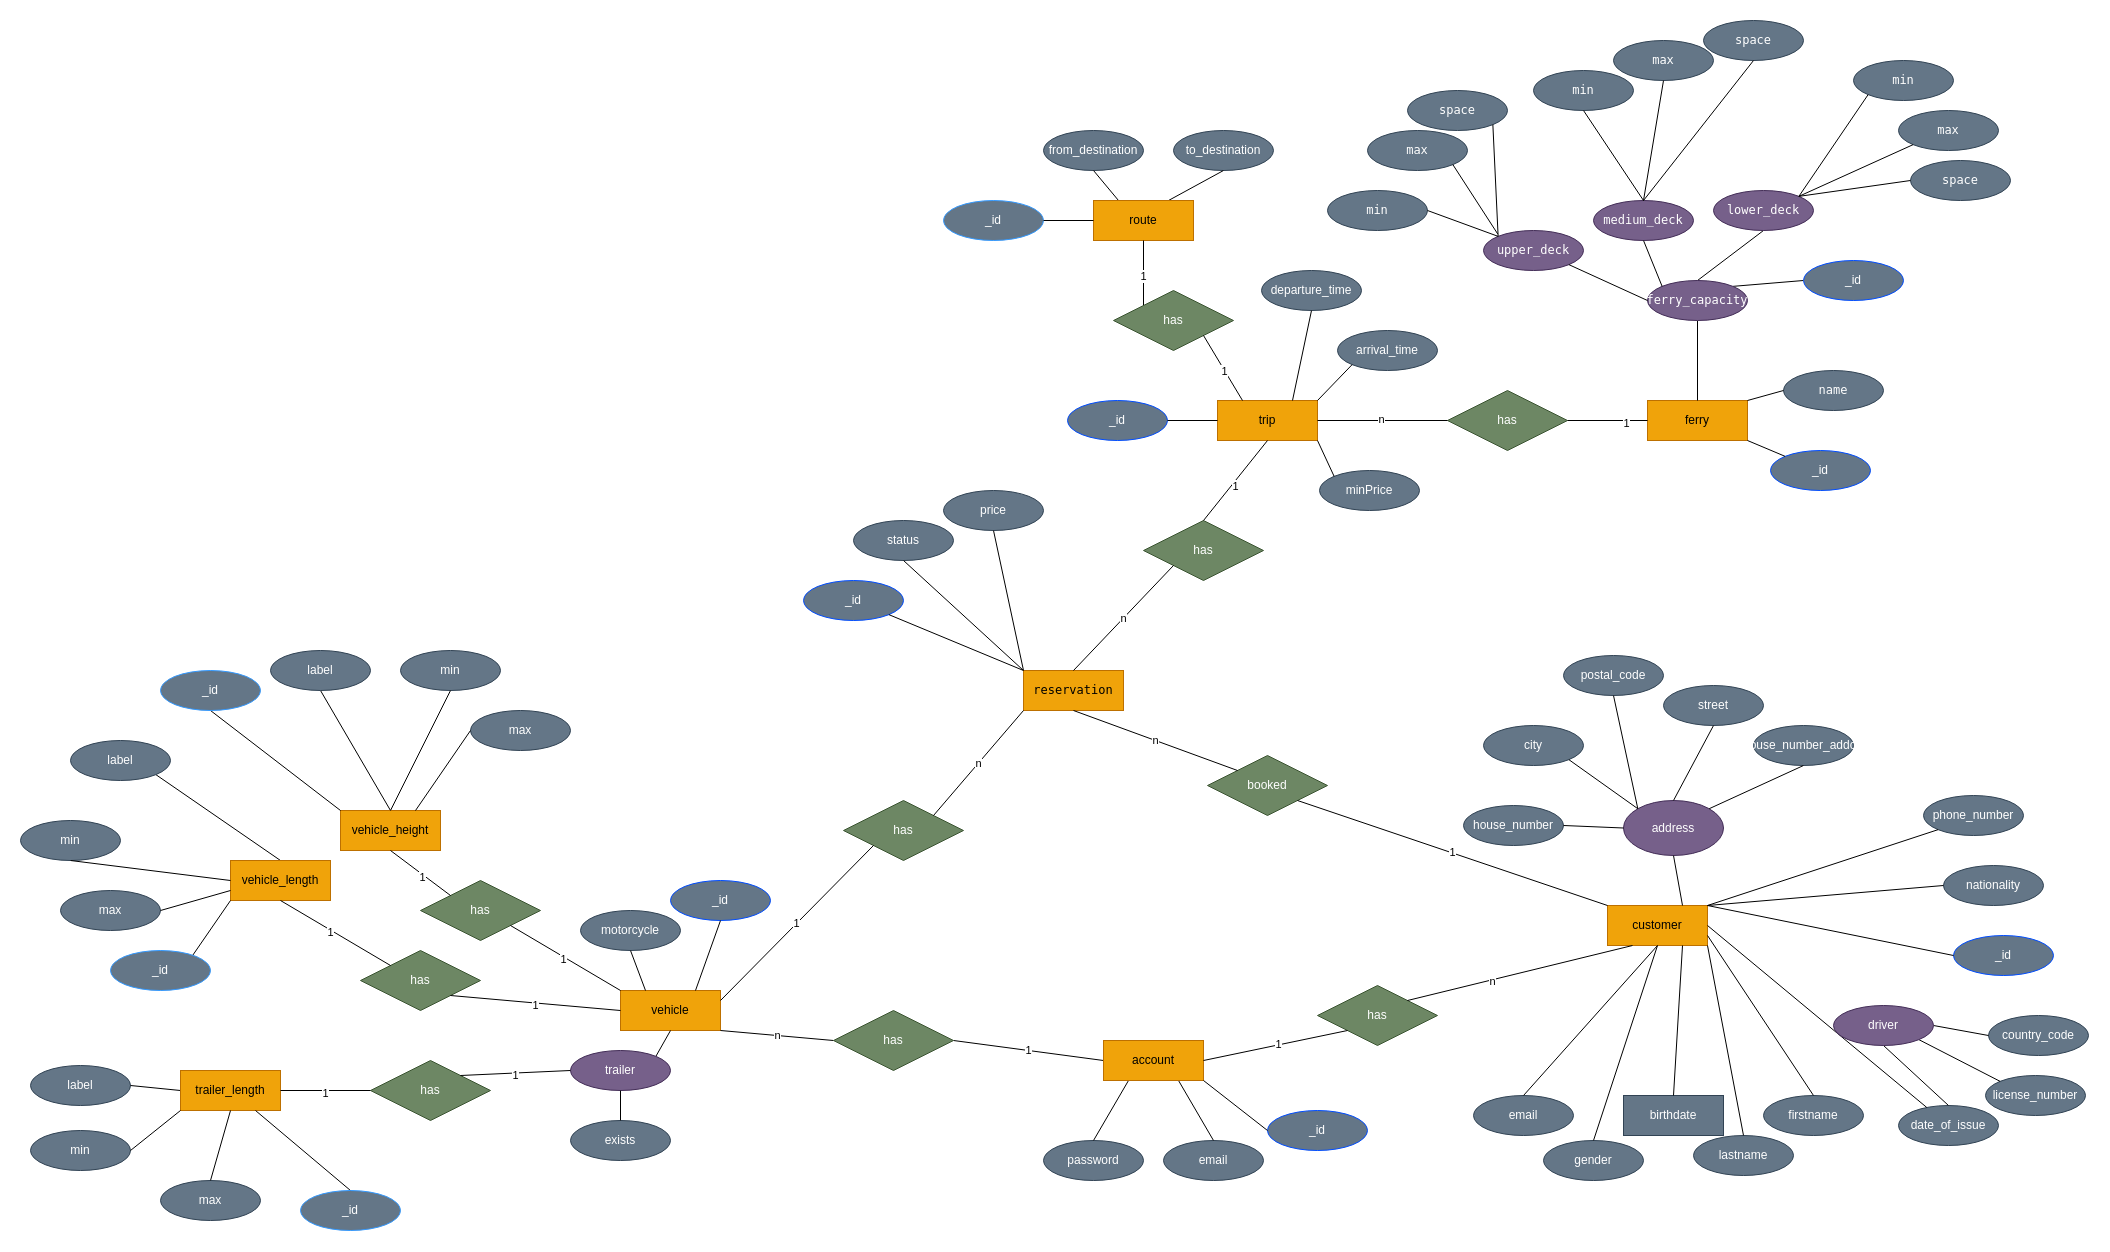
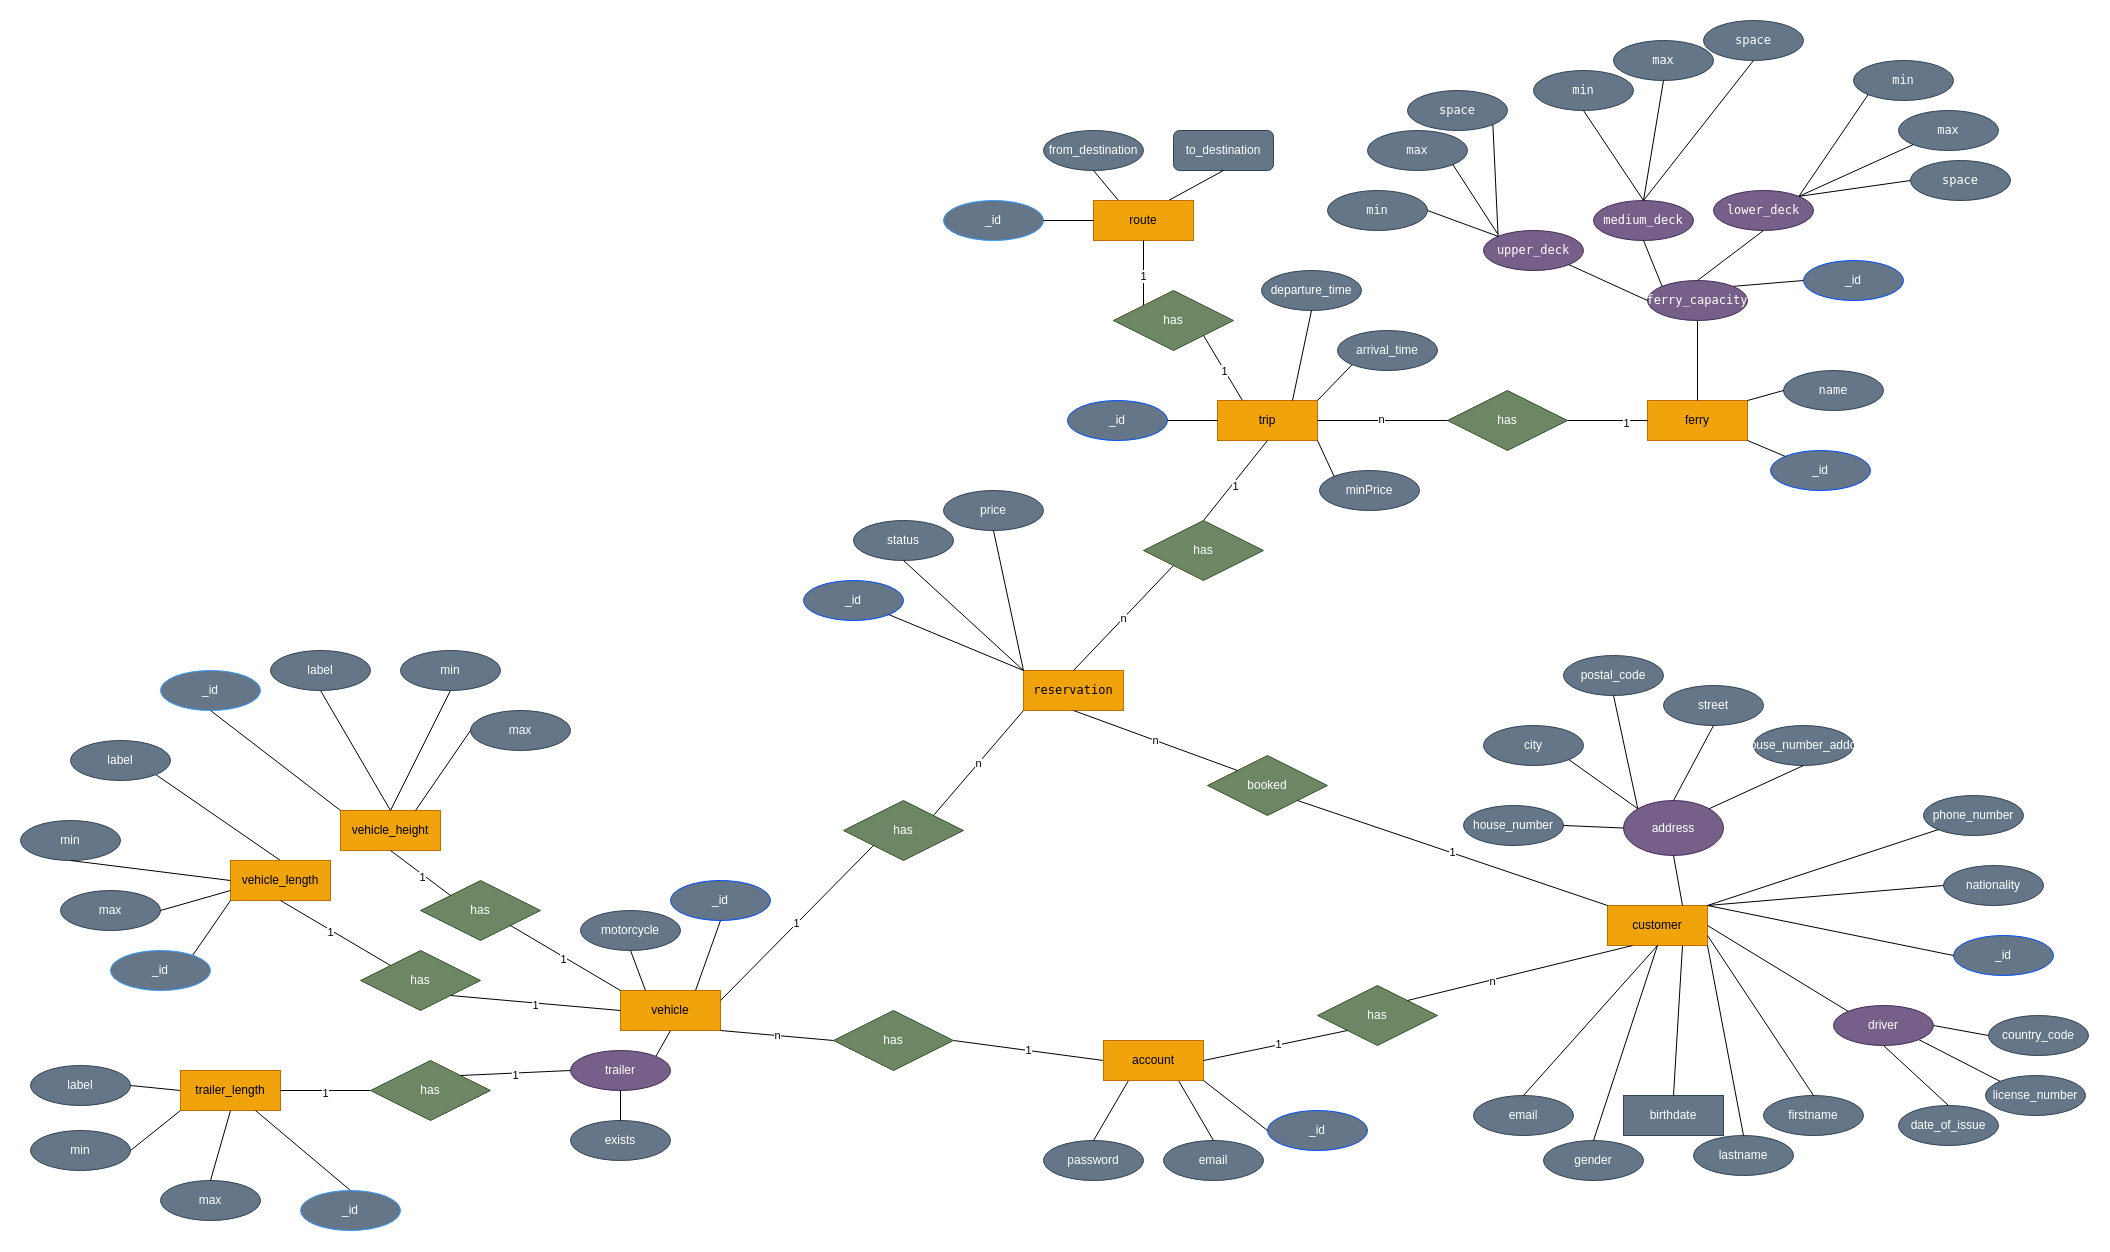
node "to_destination": shape ellipse -> rounded rectangle
edge "customer" -- "date_of_issue": now "customer" -- "driver"
